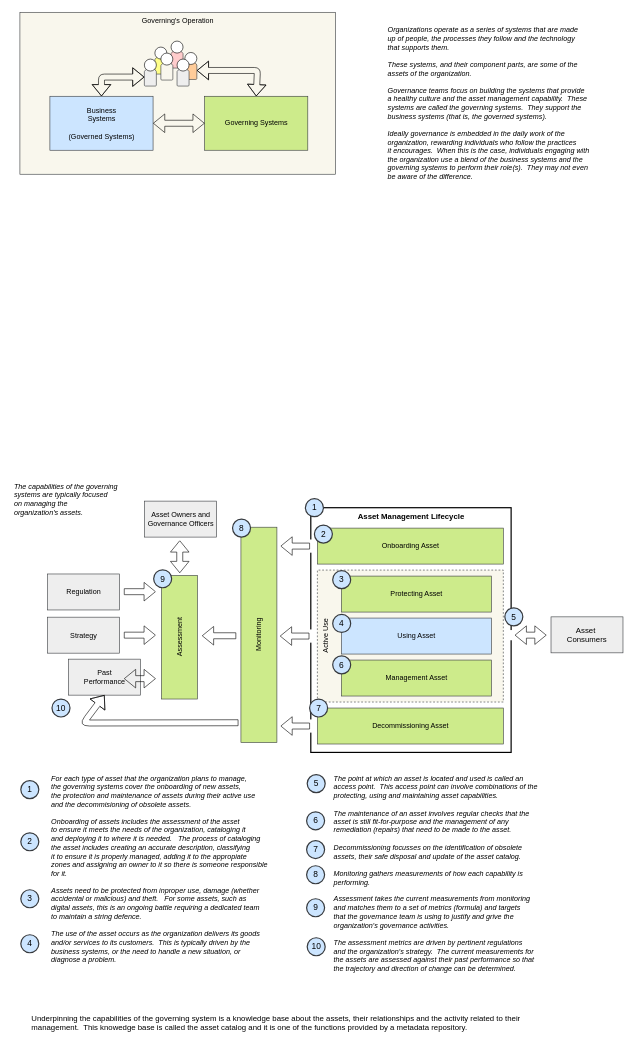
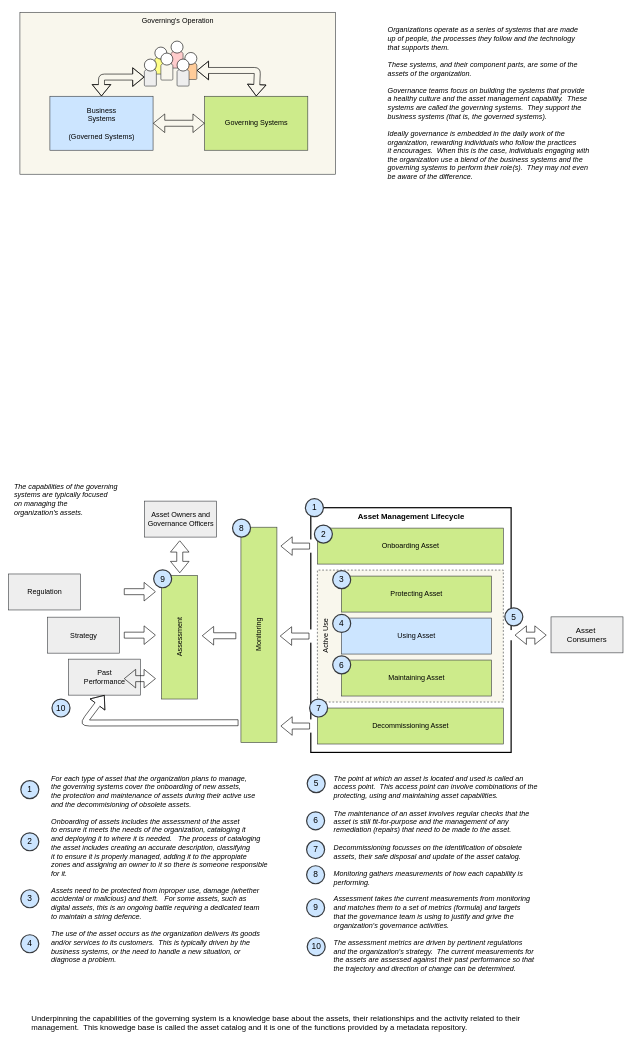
node "Regulation": moved (83, 592) -> (44, 592)
node "Management Asset": label "Management Asset" -> "Maintaining Asset"
